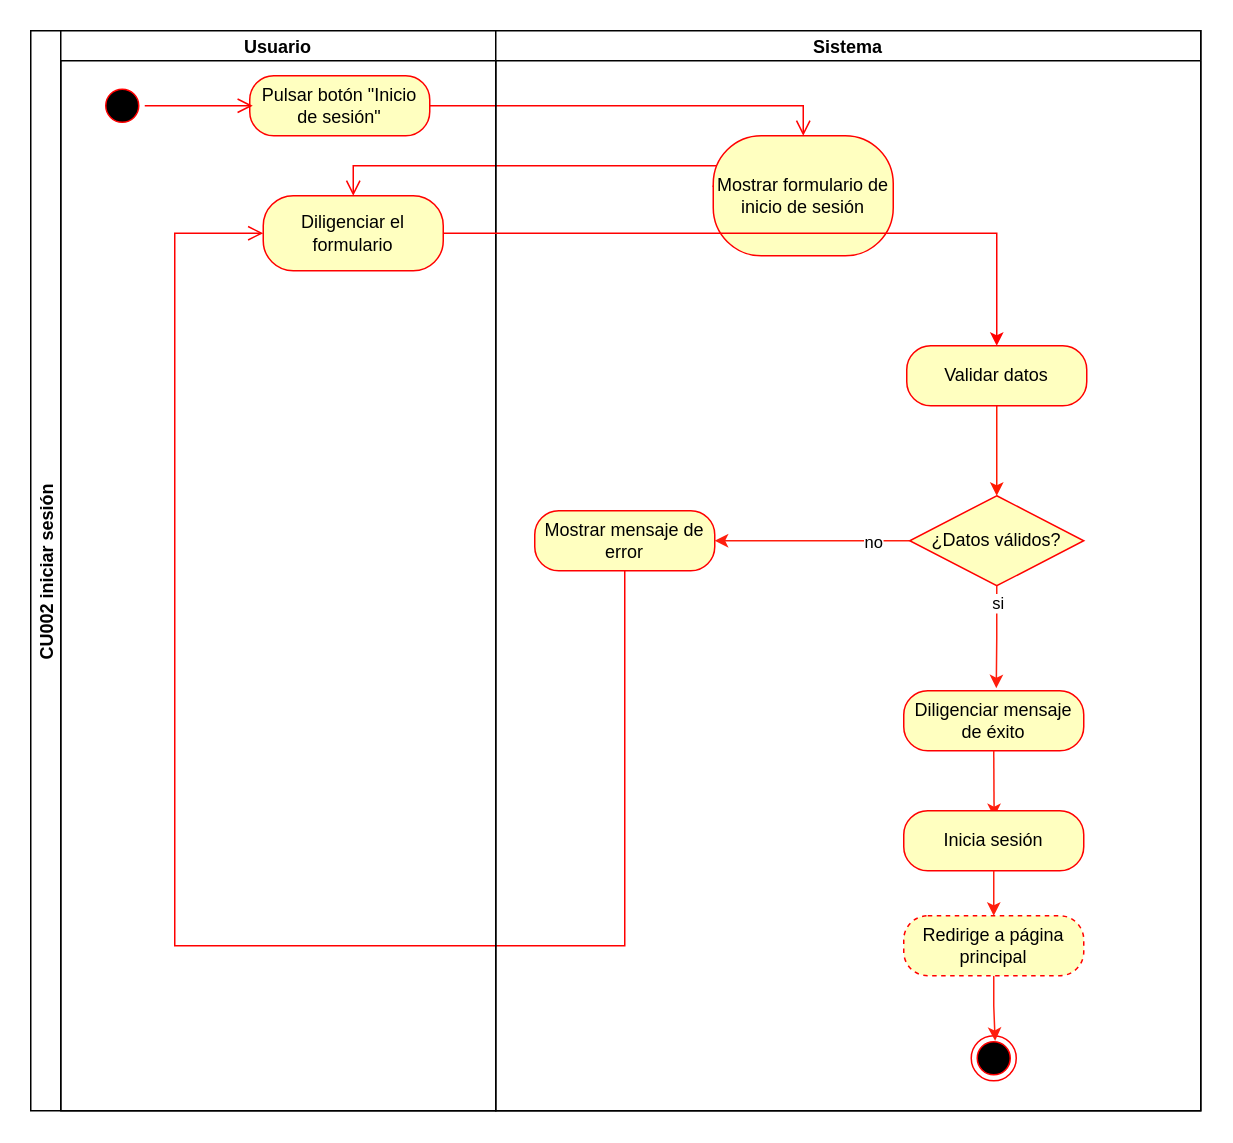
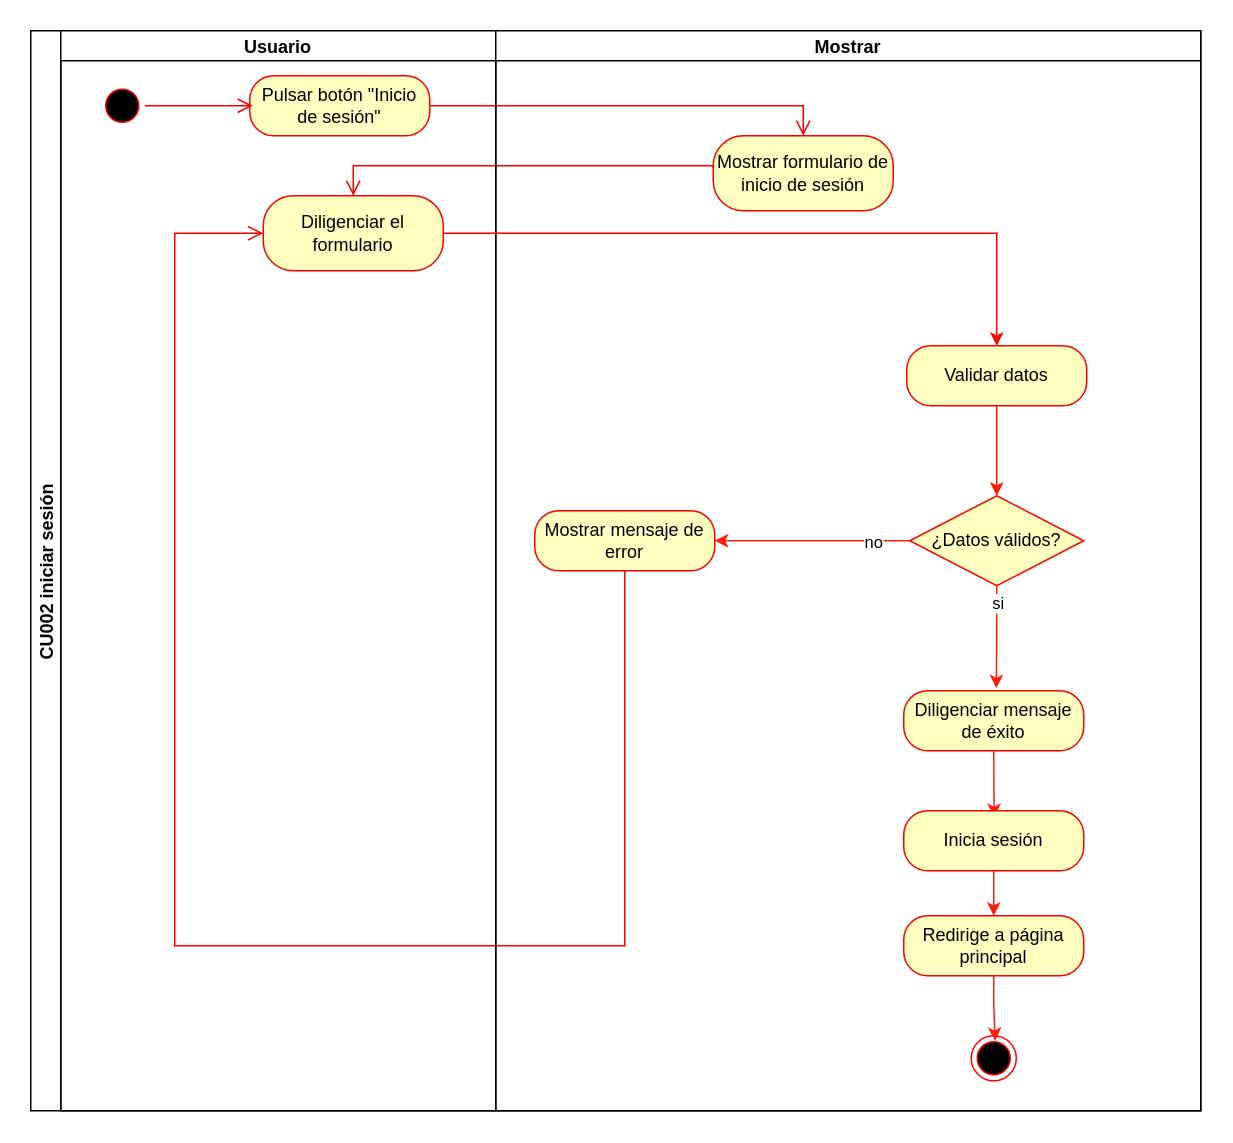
node "Sistema": label "Sistema" -> "Mostrar"
node "Mostrar formulario de inicio de sesión": size 180x120 -> 180x75
node "Redirige a página principal": style dashed -> solid
